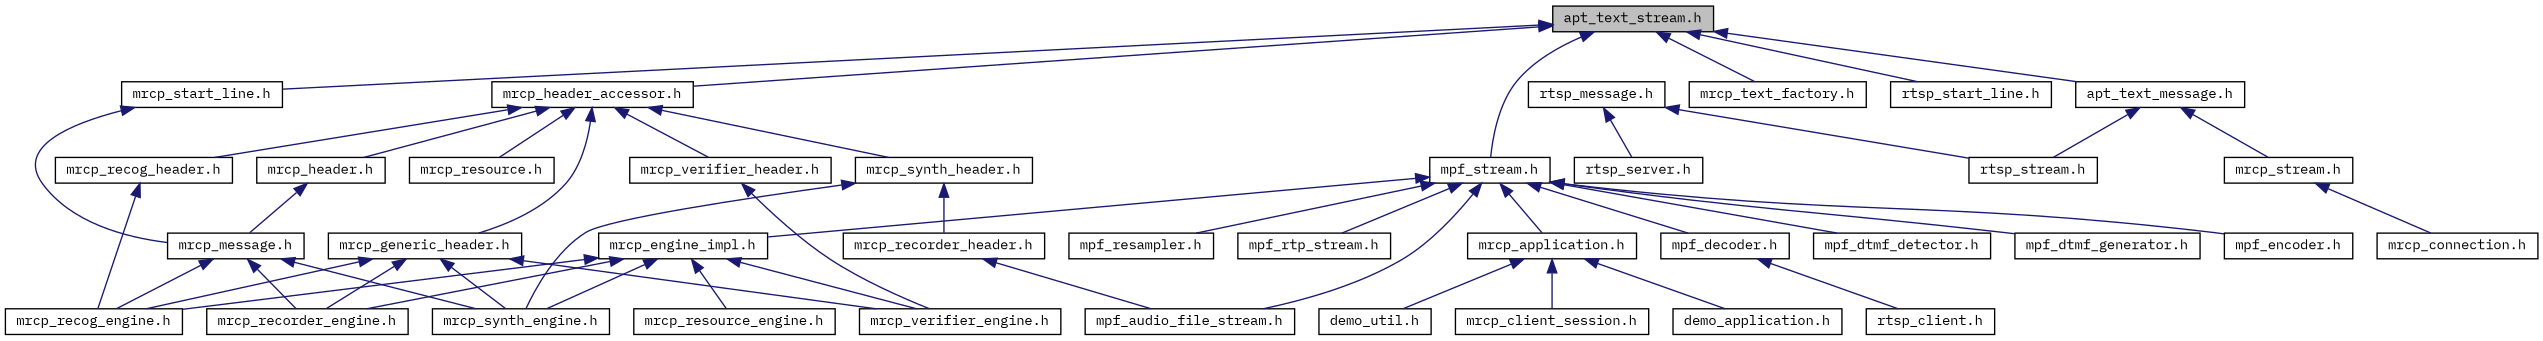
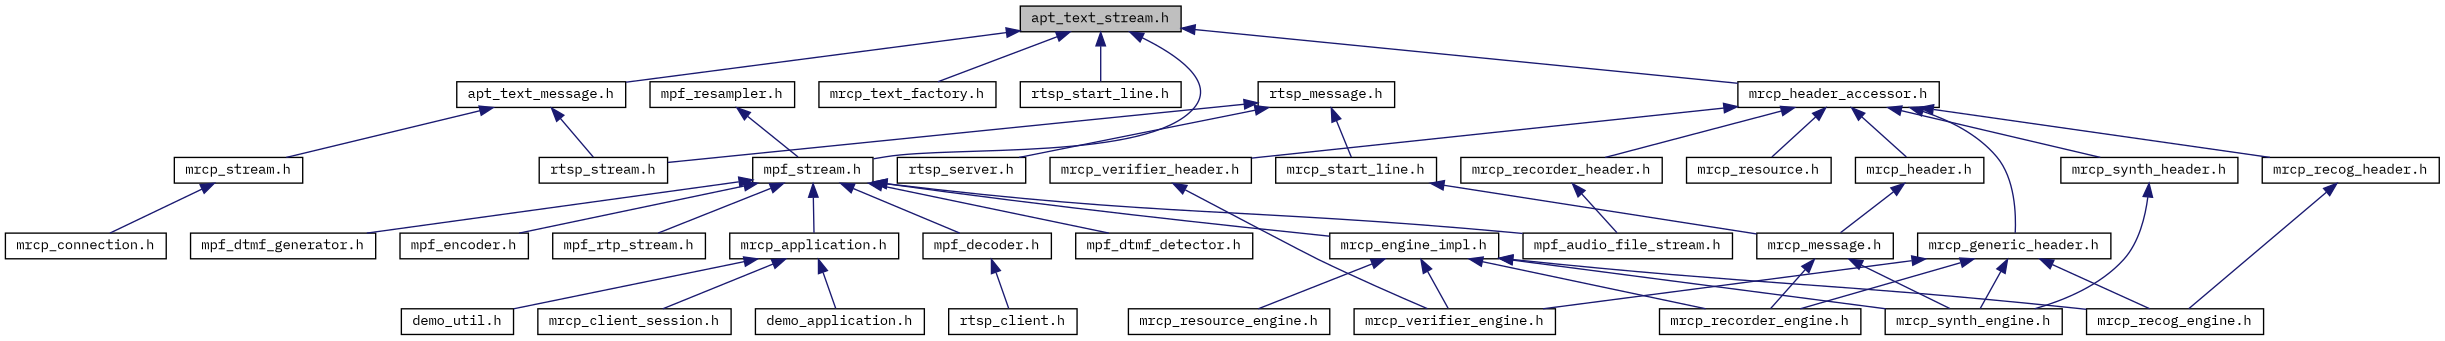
edge "mrcp_start_line.h" -> "apt_text_stream.h": now "mrcp_start_line.h" -> "rtsp_message.h"
edge "mpf_resampler.h" -> "mpf_stream.h": reversed
edge "mrcp_recorder_header.h" -> "mrcp_synth_header.h": now "mrcp_recorder_header.h" -> "mrcp_header_accessor.h"
edge "mrcp_recog_engine.h" -> "mrcp_message.h": removed
